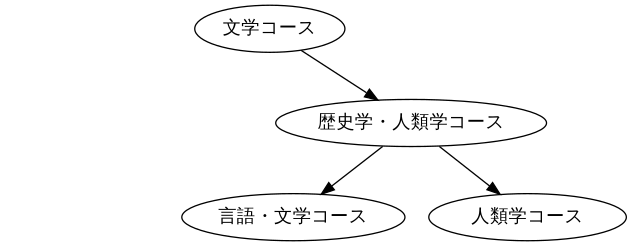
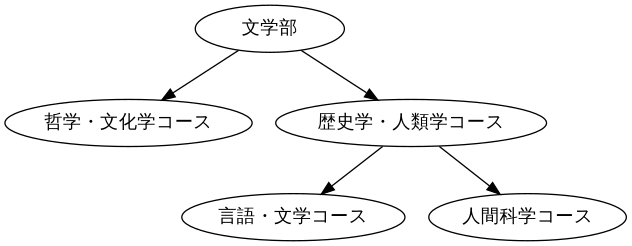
node "文学コース": label "文学コース" -> "文学部"
node "哲学・文化学コース": added
node "人類学コース": label "人類学コース" -> "人間科学コース"
